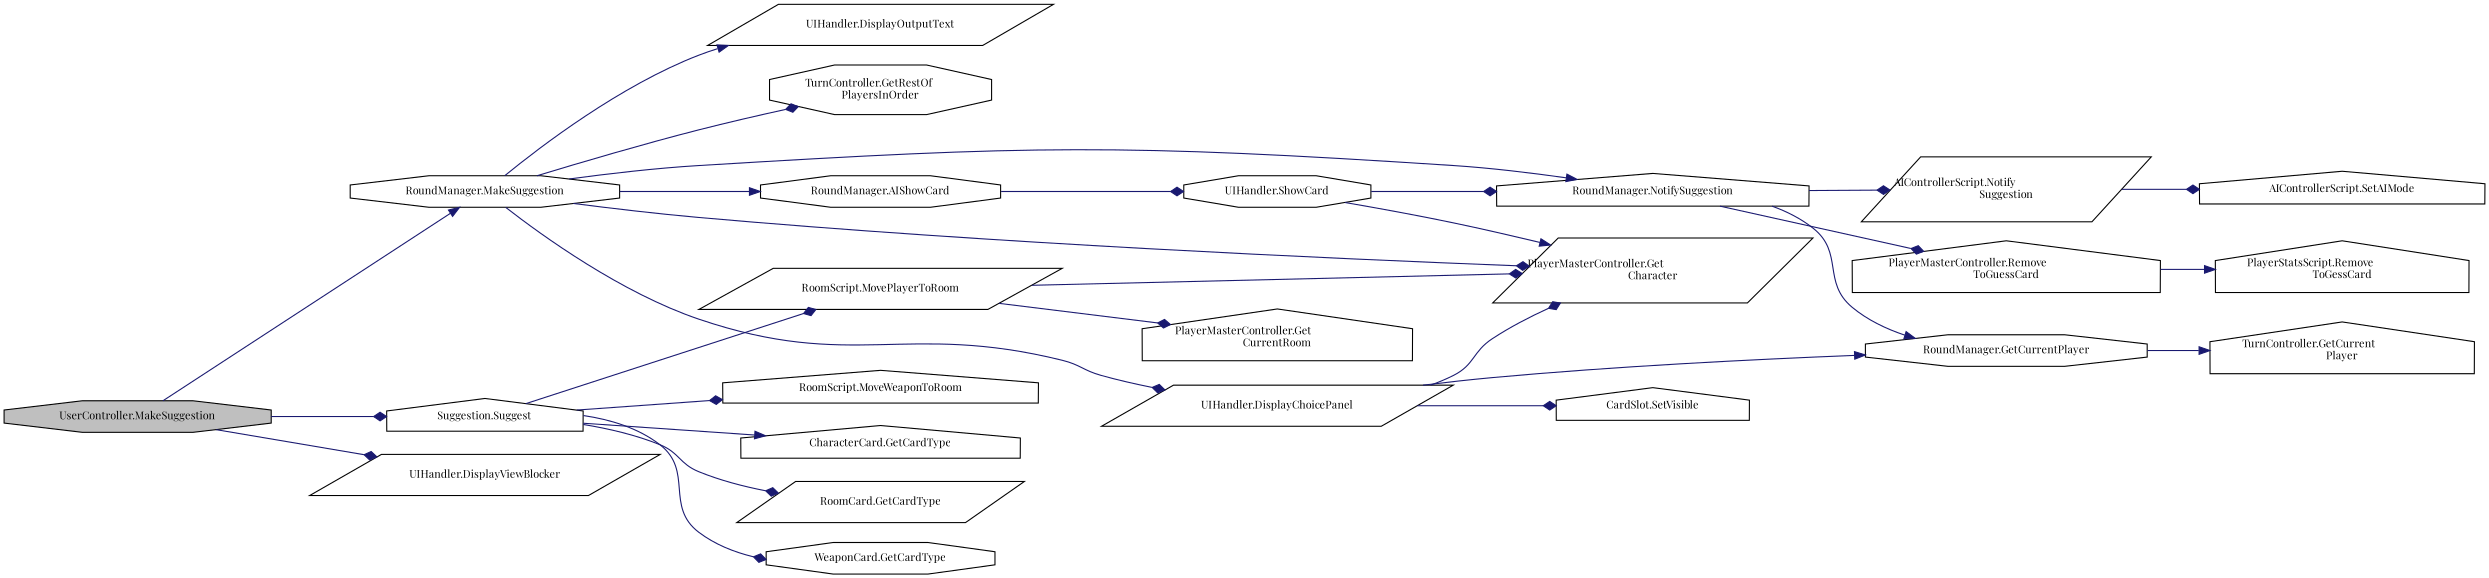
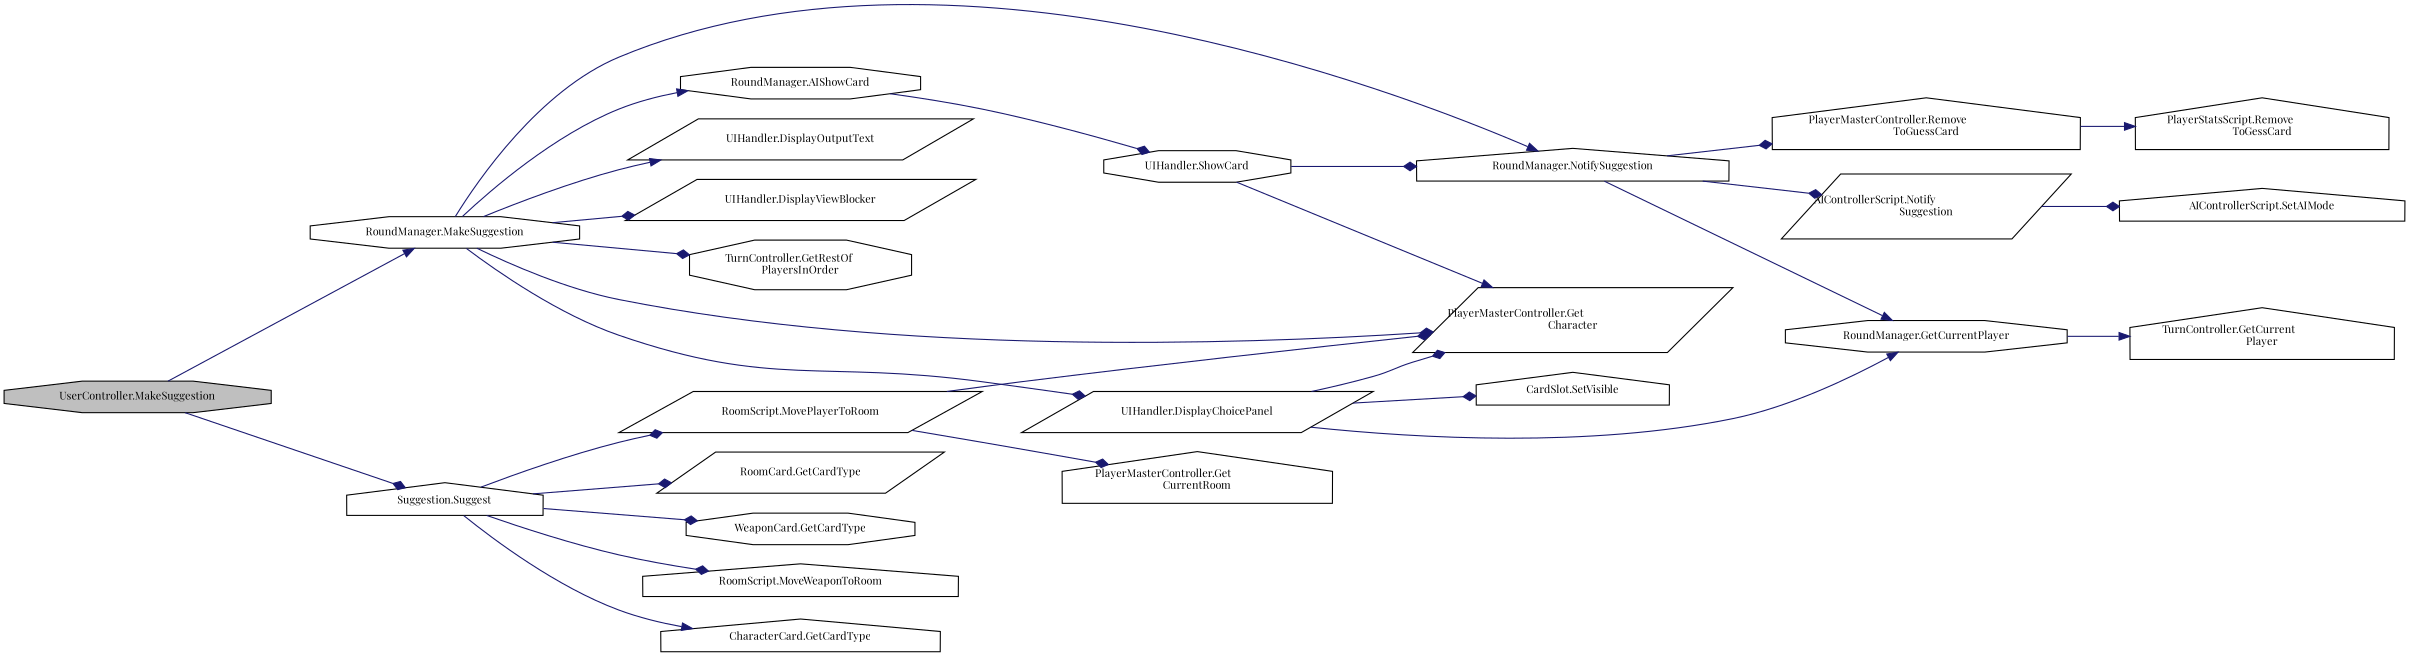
edge "UserController.MakeSuggestion" -> "UIHandler.DisplayViewBlocker": now "RoundManager.MakeSuggestion" -> "UIHandler.DisplayViewBlocker"
